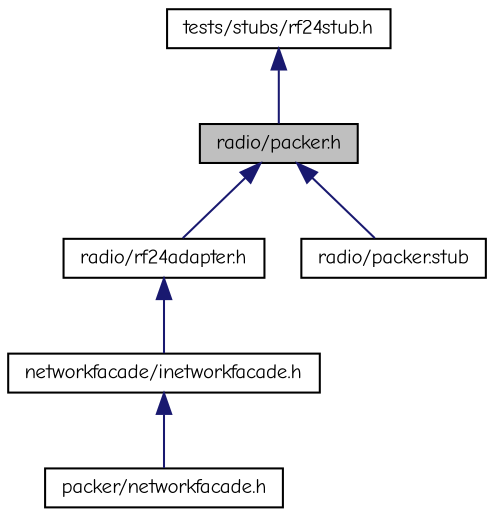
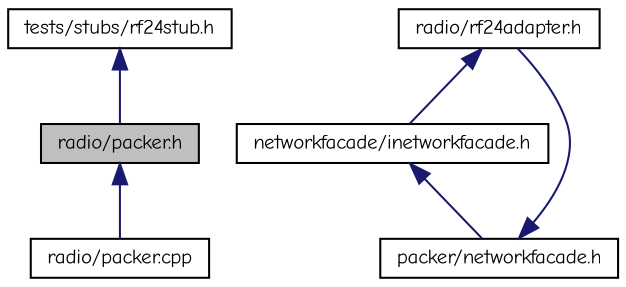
edge "radio/rf24adapter.h" -> "radio/packer.h": now "radio/rf24adapter.h" -> "packer/networkfacade.h"
node "radio/packer.stub": label "radio/packer.stub" -> "radio/packer.cpp"
